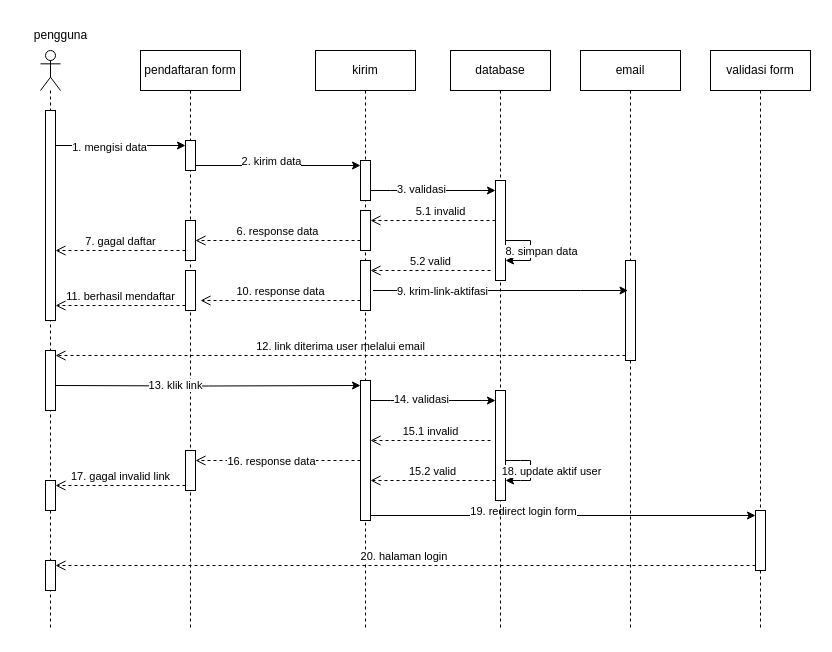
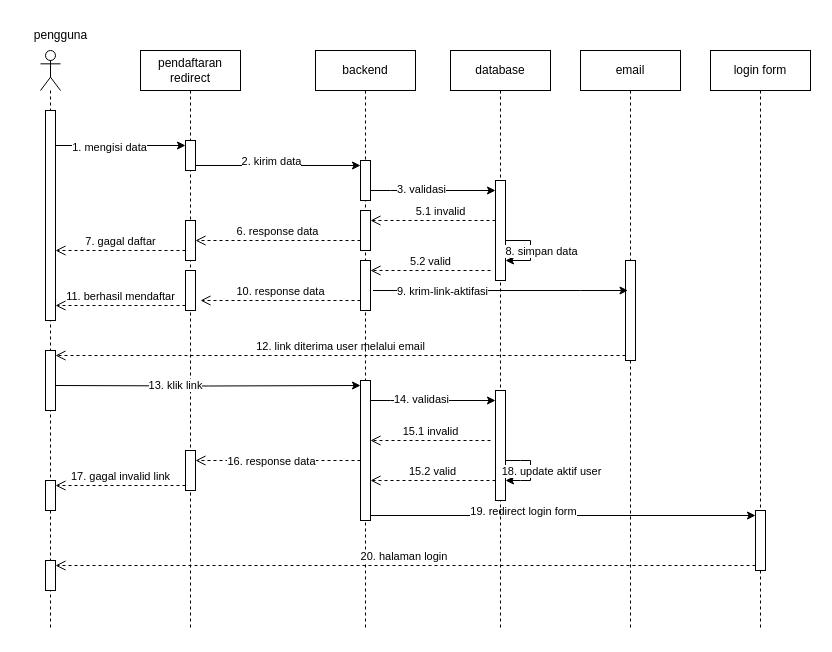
node "pendaftaran form": label "pendaftaran form" -> "pendaftaran redirect"
node "kirim": label "kirim" -> "backend"
node "validasi form": label "validasi form" -> "login form"
